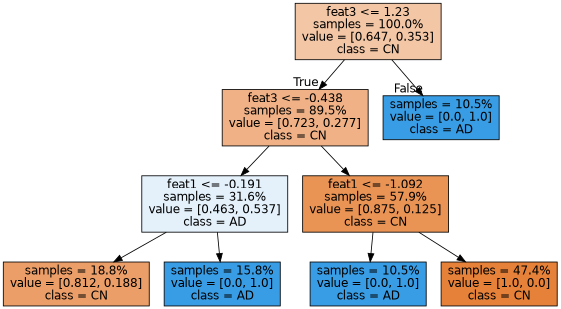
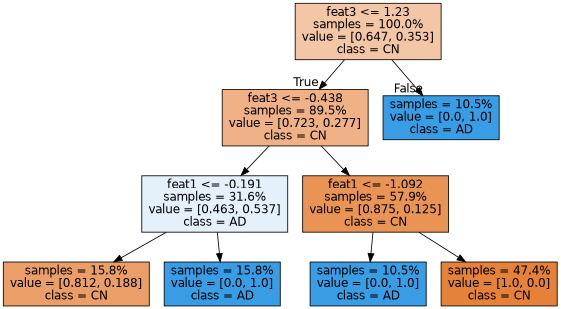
node "samples = 18.8% value = [0.812, 0.188] class = CN": label "samples = 18.8% value = [0.812, 0.188] class = CN" -> "samples = 15.8% value = [0.812, 0.188] class = CN"
